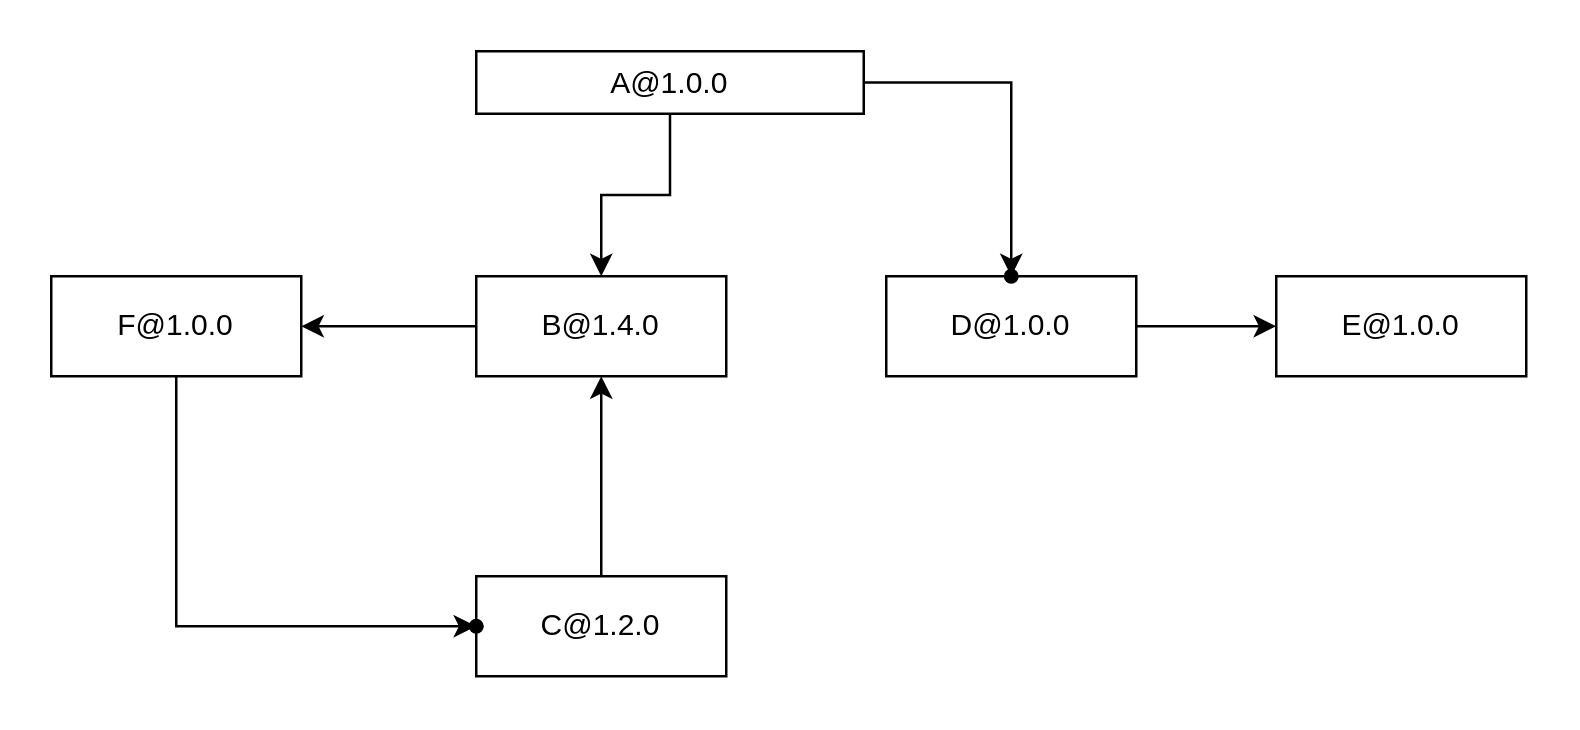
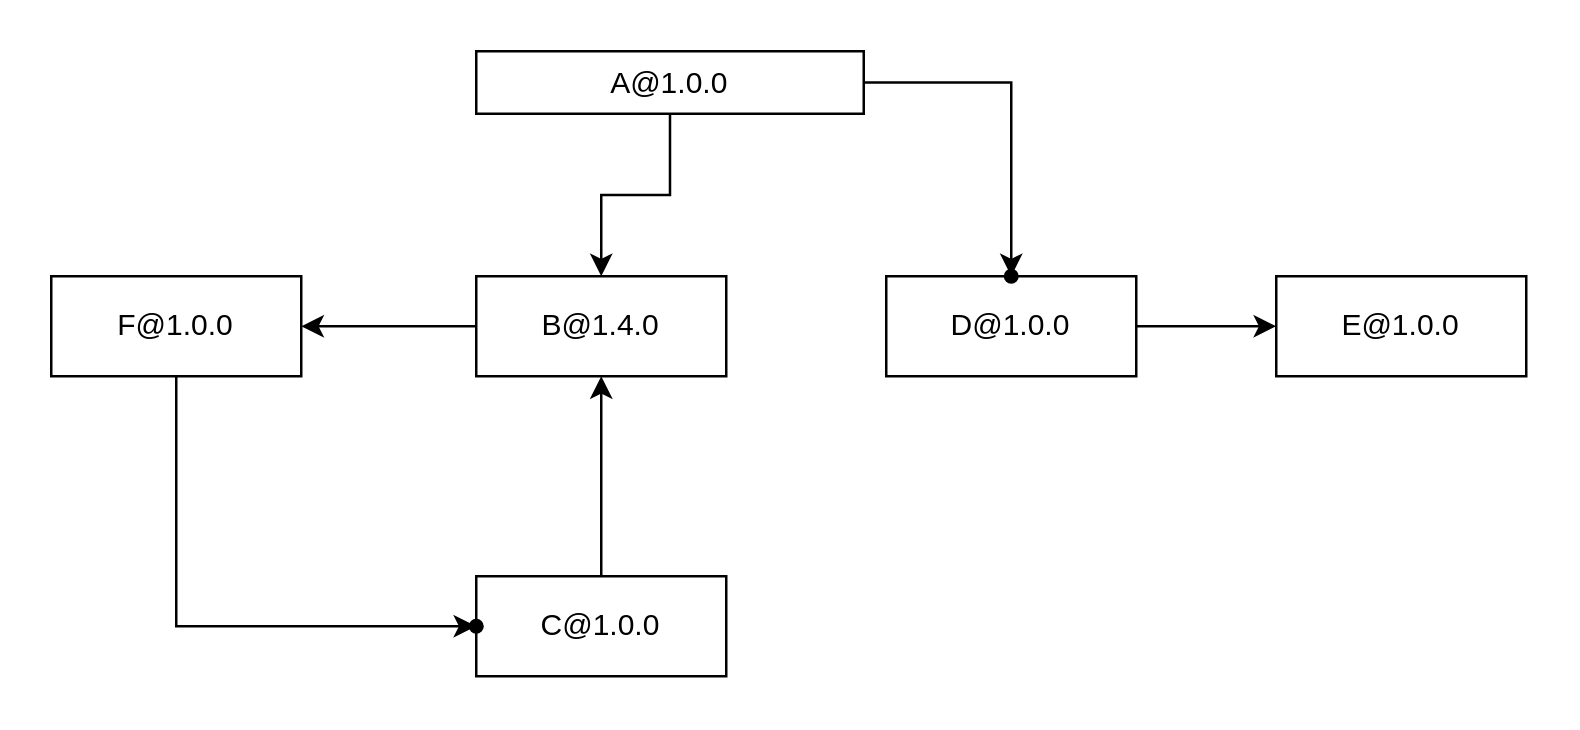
node "C@1.2.0": label "C@1.2.0" -> "C@1.0.0"
